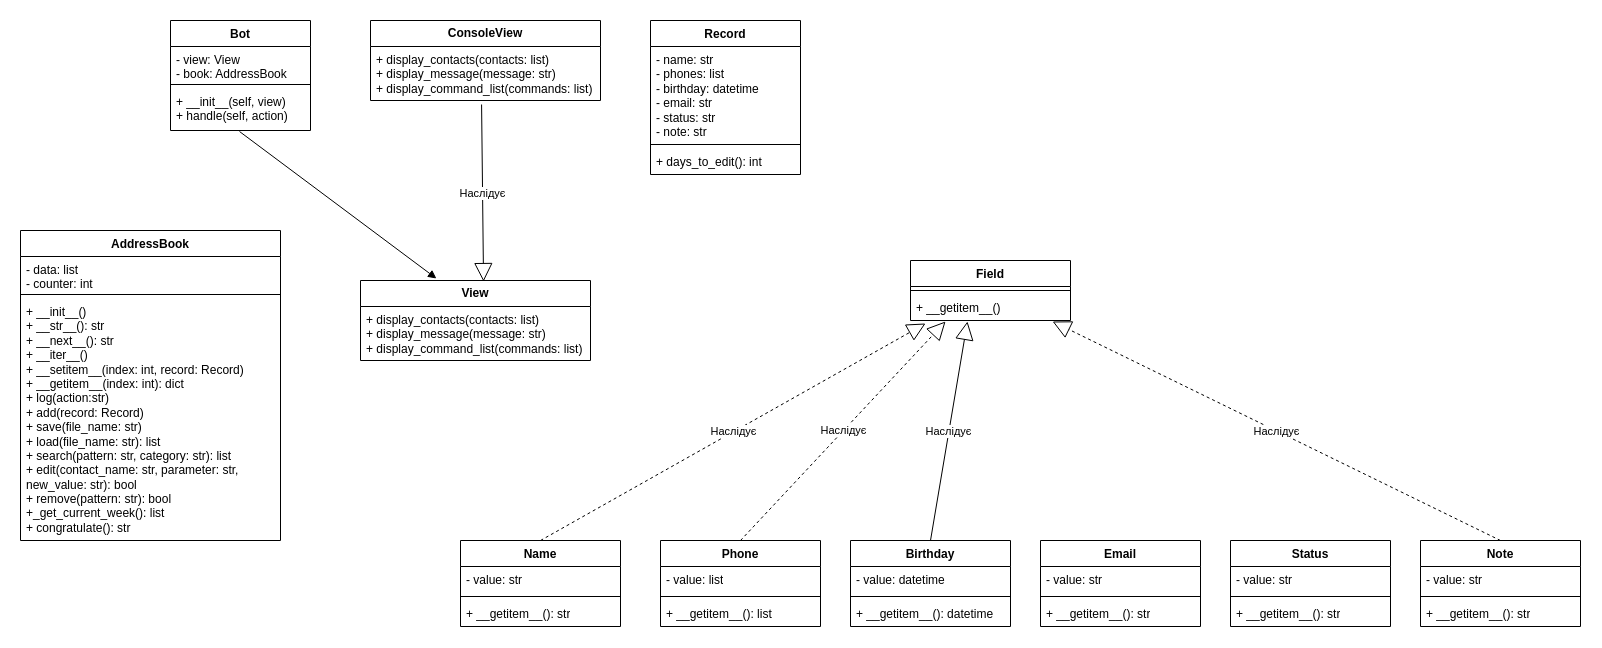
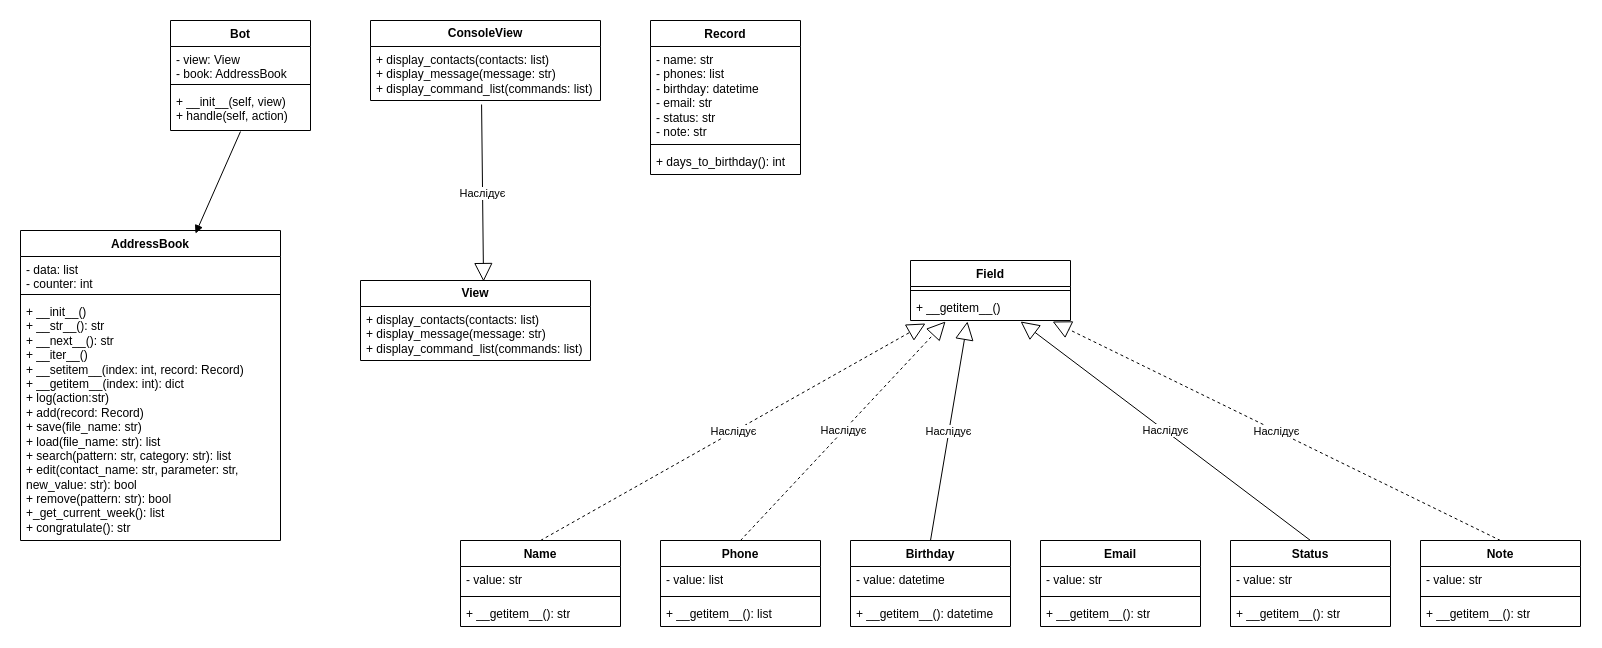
node "+ days_to_edit(): int": label "+ days_to_edit(): int" -> "+ days_to_birthday(): int"
edge "+ __init__(self, view) + handle(self, action)" -> "AddressBook": added
edge "+ __init__(self, view) + handle(self, action)" -> "View": removed
edge "Status" -> "+ __getitem__()": added, label "Наслідує"
